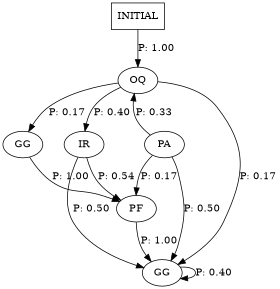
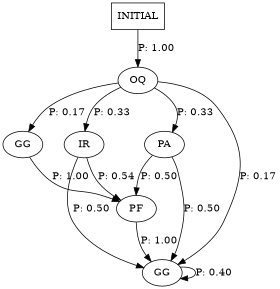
edge "OQ" -> "IR": label "P: 0.40" -> "P: 0.33"
edge "PA" -> "OQ": reversed
edge "PA" -> "PF": label "P: 0.17" -> "P: 0.50"
